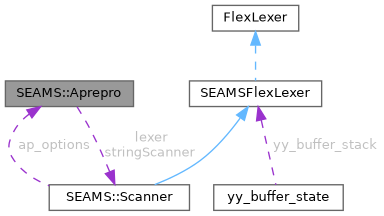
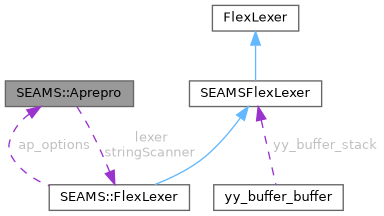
edge "SEAMSFlexLexer" -> "FlexLexer": style dashed -> solid
node "SEAMS::Scanner": label "SEAMS::Scanner" -> "SEAMS::FlexLexer"
node "yy_buffer_state": label "yy_buffer_state" -> "yy_buffer_buffer"
